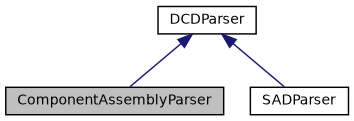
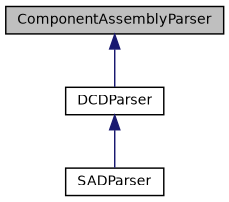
edge "ComponentAssemblyParser" -> "DCDParser": reversed
